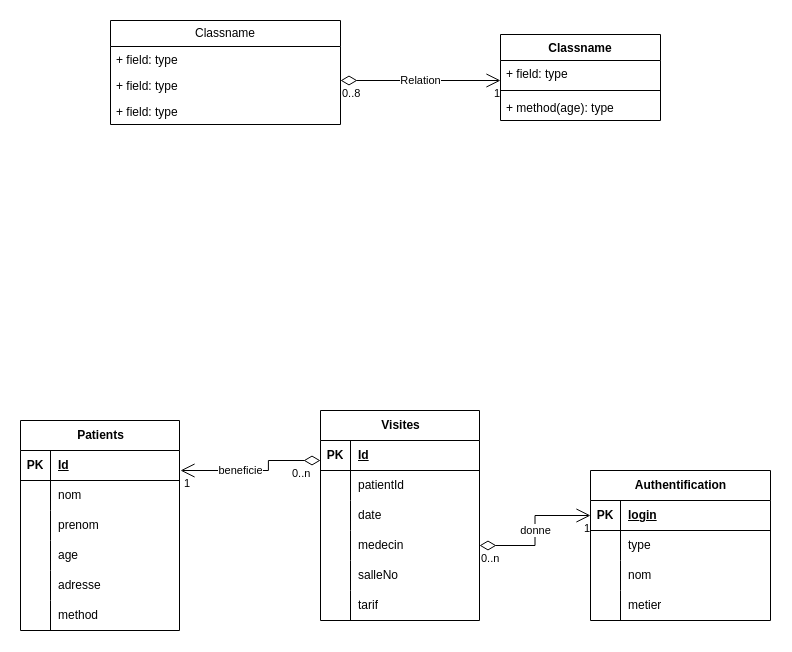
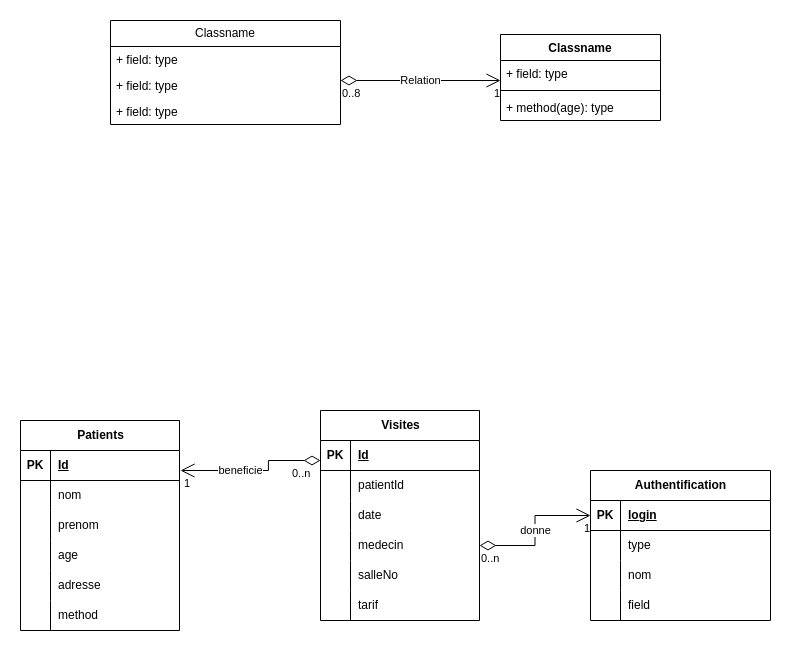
node "metier": label "metier" -> "field"
